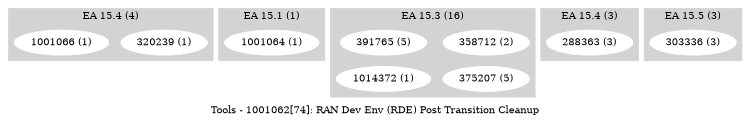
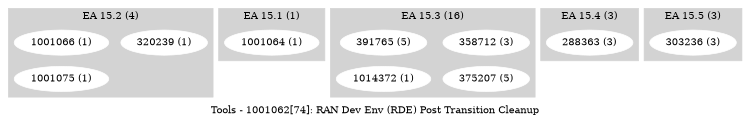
cluster "EA 15.4 (4)": label "EA 15.4 (4)" -> "EA 15.2 (4)"
node "358712 (2)": label "358712 (2)" -> "358712 (3)"
node "303336 (3)": label "303336 (3)" -> "303236 (3)"
node "1001075 (1)": added
